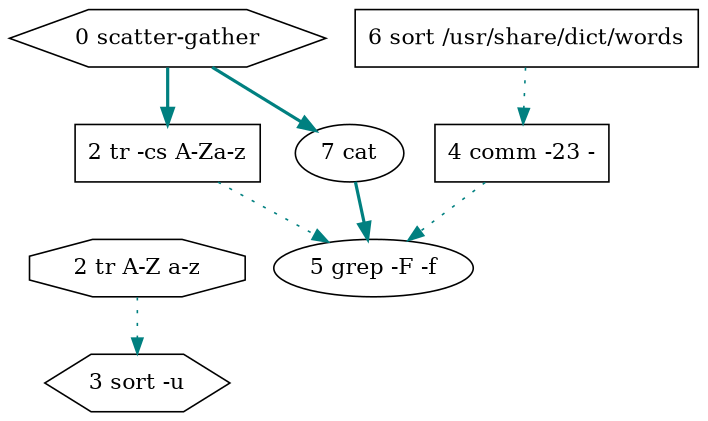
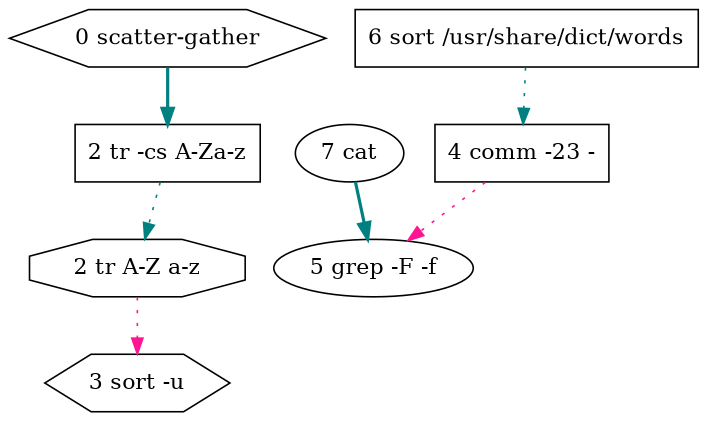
edge "0 scatter-gather" -> "7 cat": removed
edge "4 comm -23 -" -> "5 grep -F -f": color teal -> deeppink
edge "2 tr -cs A-Za-z" -> "5 grep -F -f": now "2 tr -cs A-Za-z" -> "2 tr A-Z a-z"
edge "2 tr A-Z a-z" -> "3 sort -u": color teal -> deeppink
